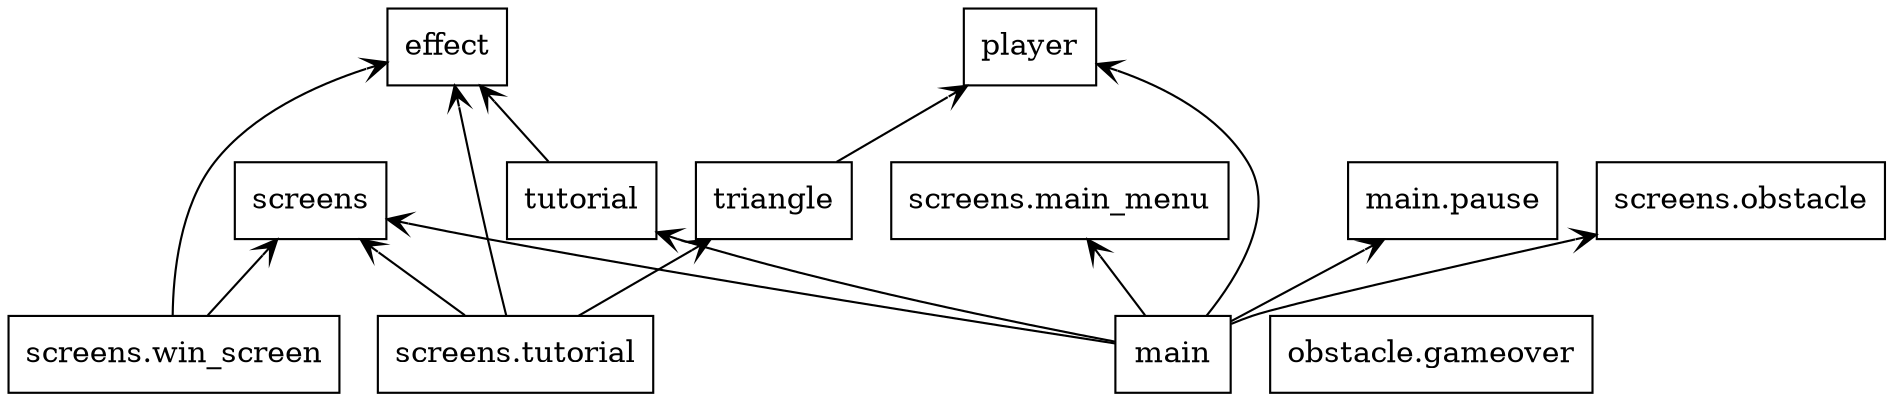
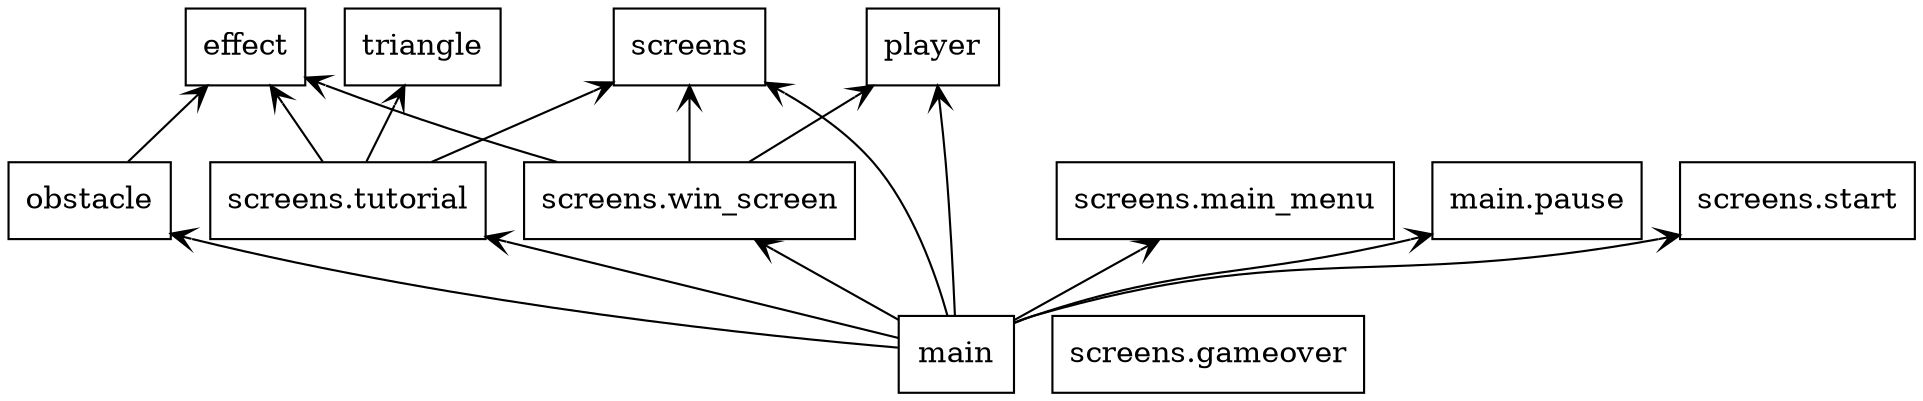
edge "triangle" -> "player": now "screens.win_screen" -> "player"
node "tutorial": label "tutorial" -> "obstacle"
node "screens.obstacle": label "screens.obstacle" -> "screens.start"
edge "main" -> "screens.win_screen": added
edge "main" -> "screens.tutorial": added
node "obstacle.gameover": label "obstacle.gameover" -> "screens.gameover"
